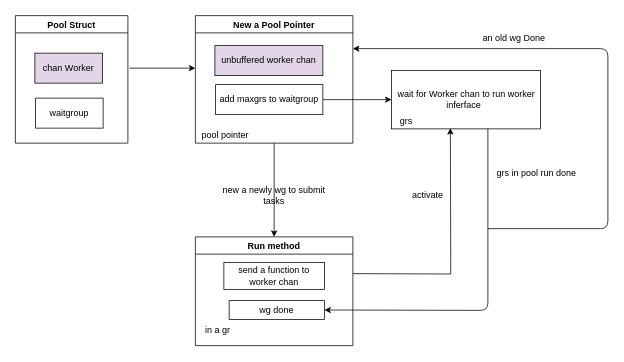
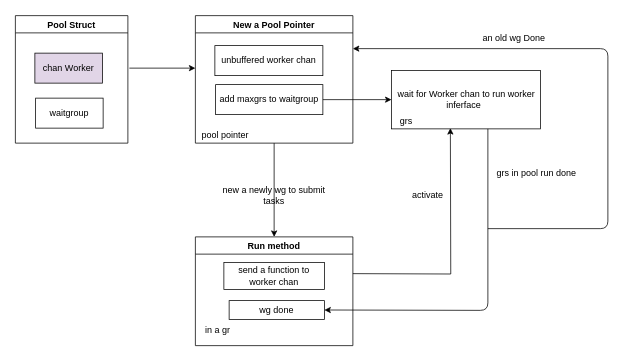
node "unbuffered worker chan": fillcolor #e1d5e7 -> #ffffff
